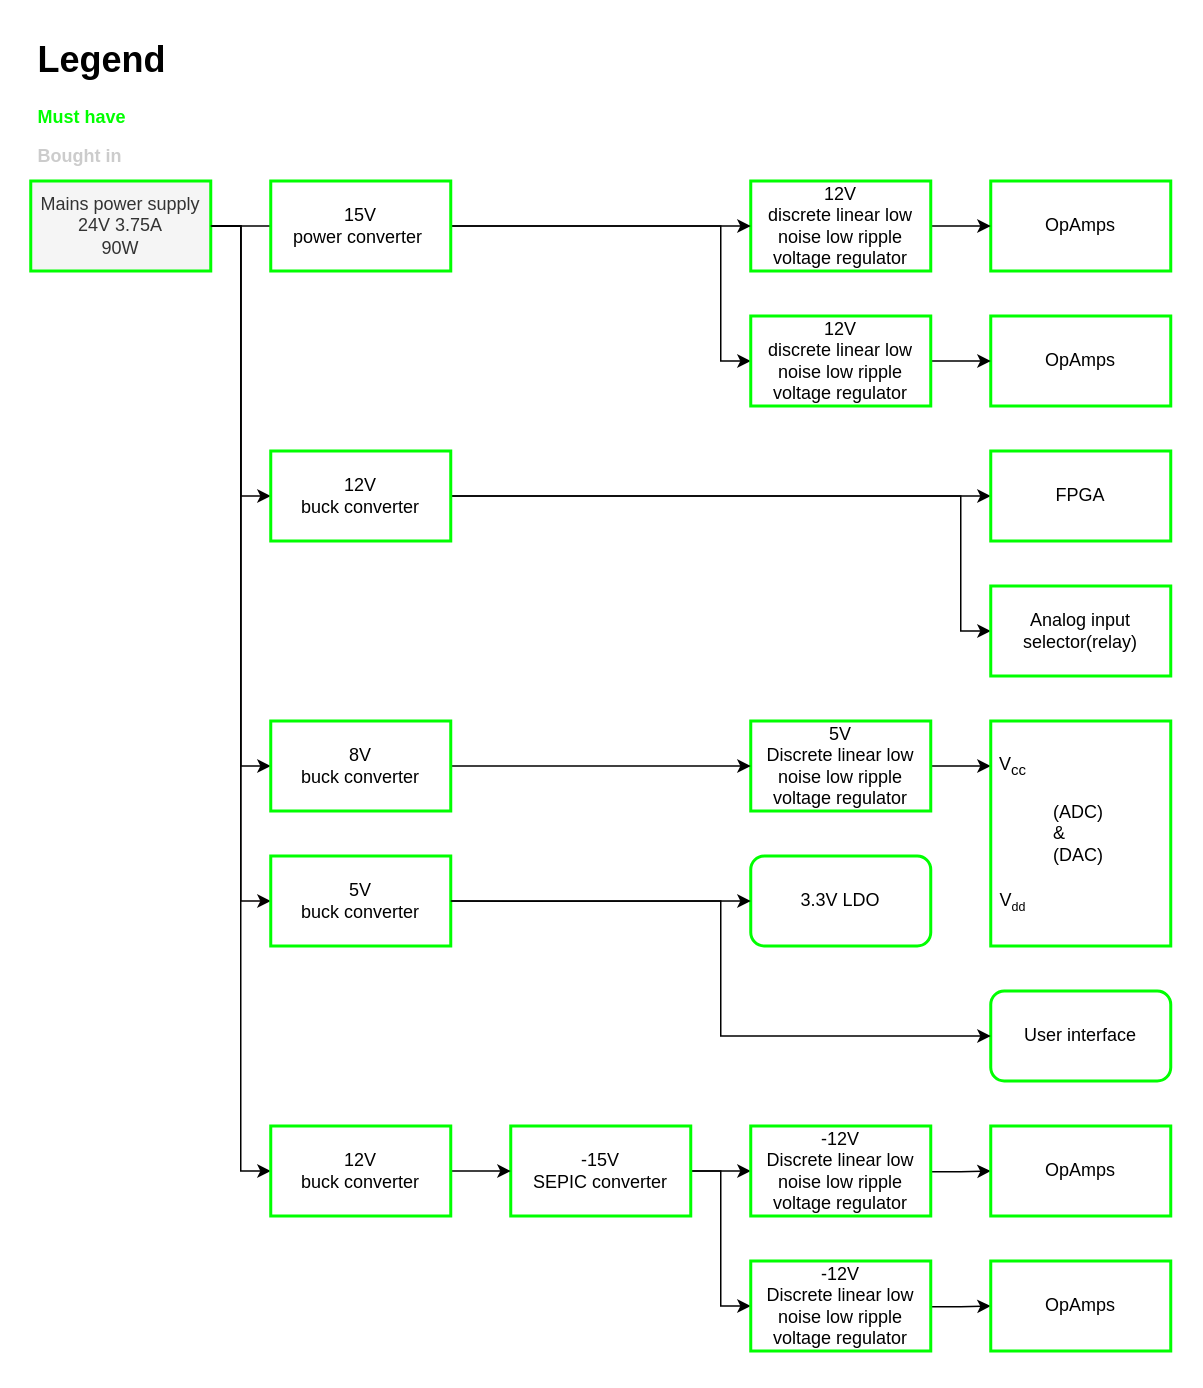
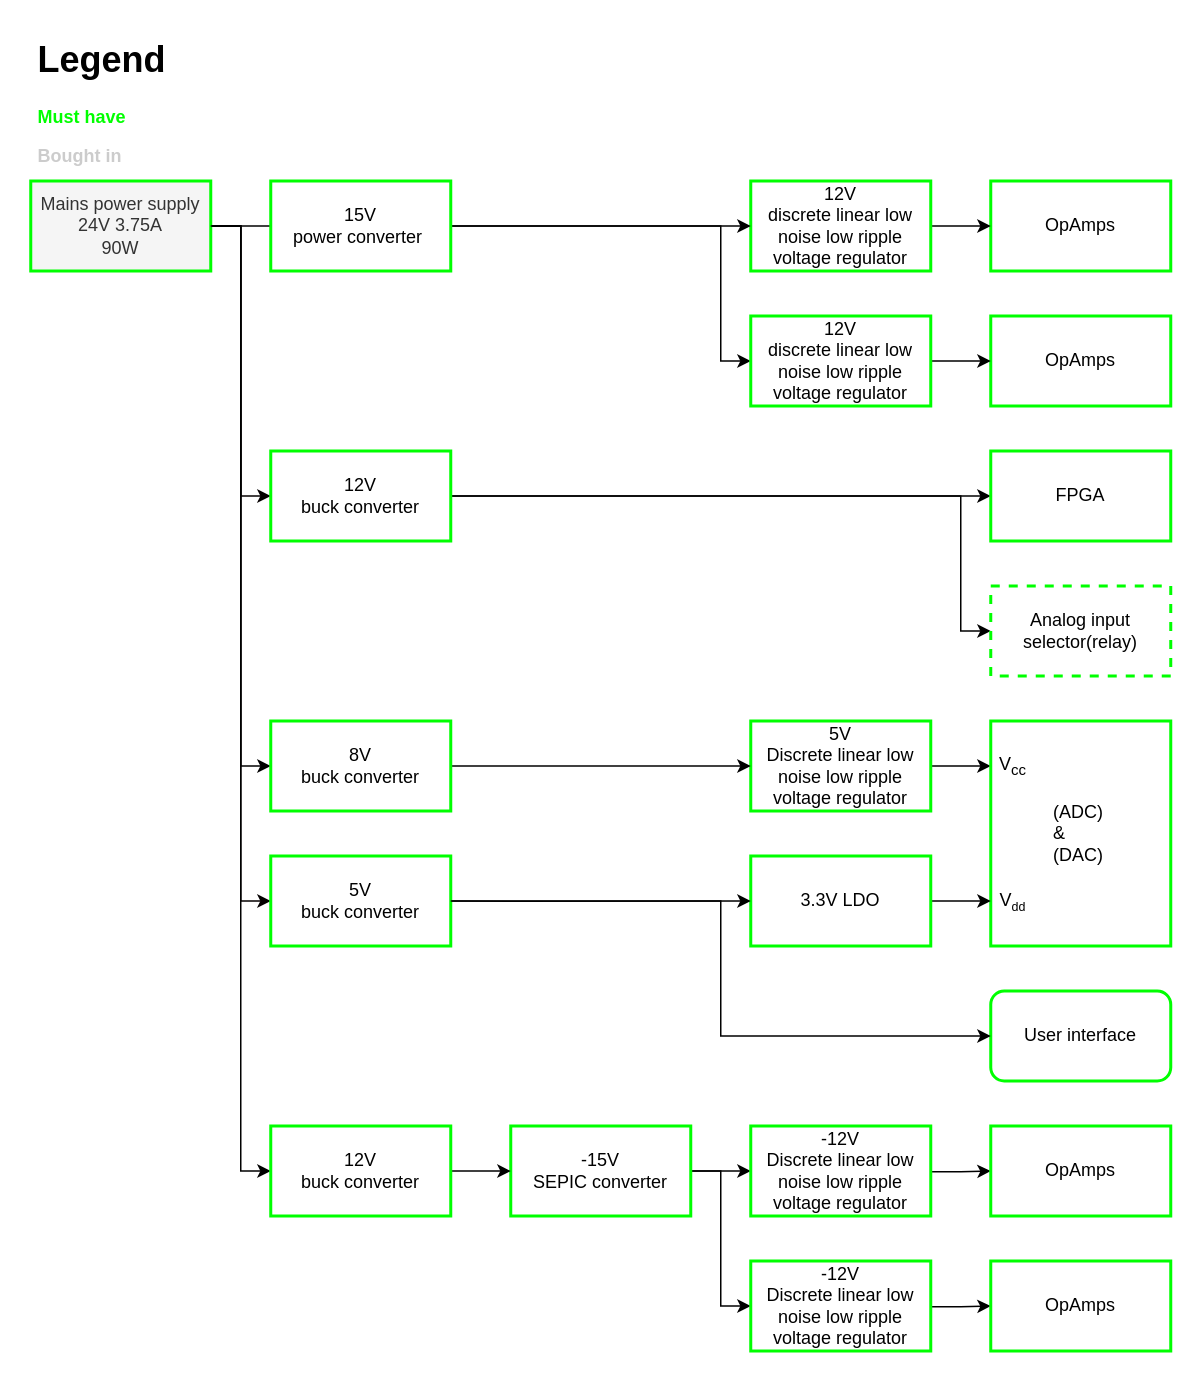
node "Analog input selector(relay)": style solid -> dashed
node "3.3V LDO": shape rounded rectangle -> rectangle
edge "3.3V LDO" -> "Vdd": added
